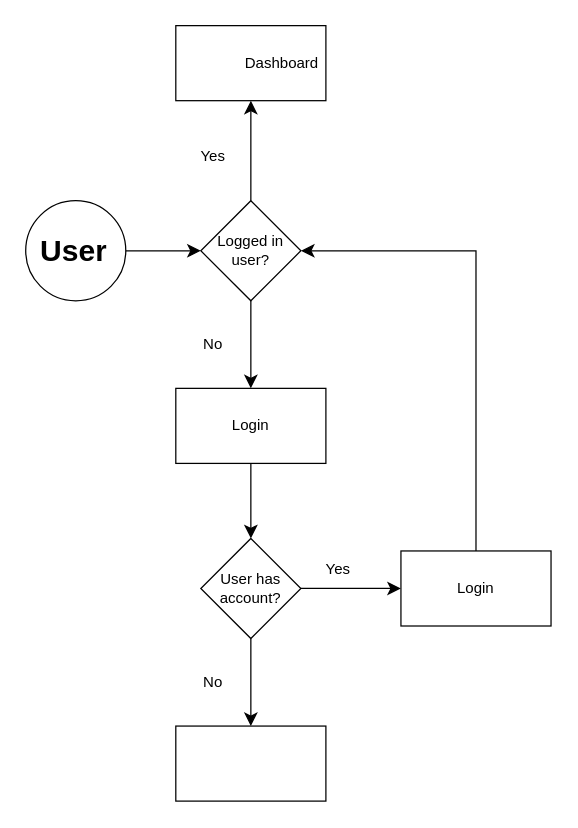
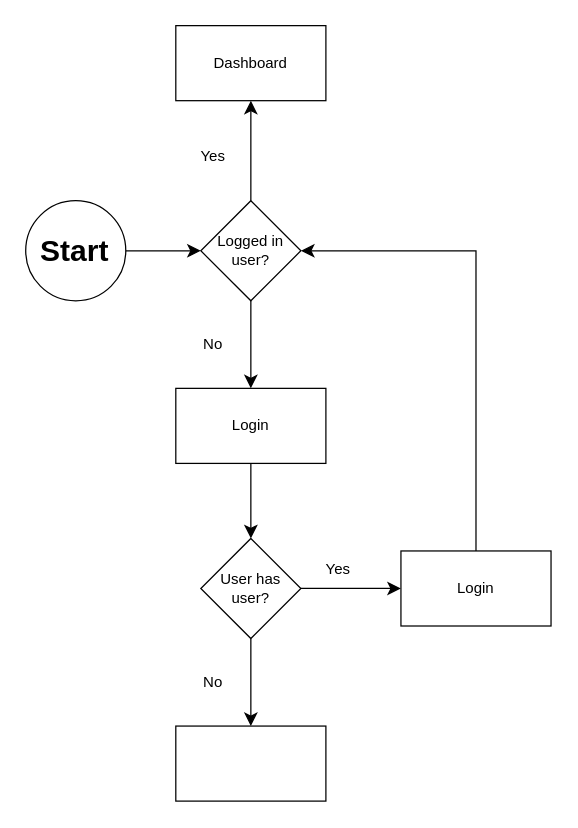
node "Dashboard": moved (282, 63) -> (251, 63)
node "User": label "User" -> "Start"
node "User has account?": label "User has account?" -> "User has user?"
